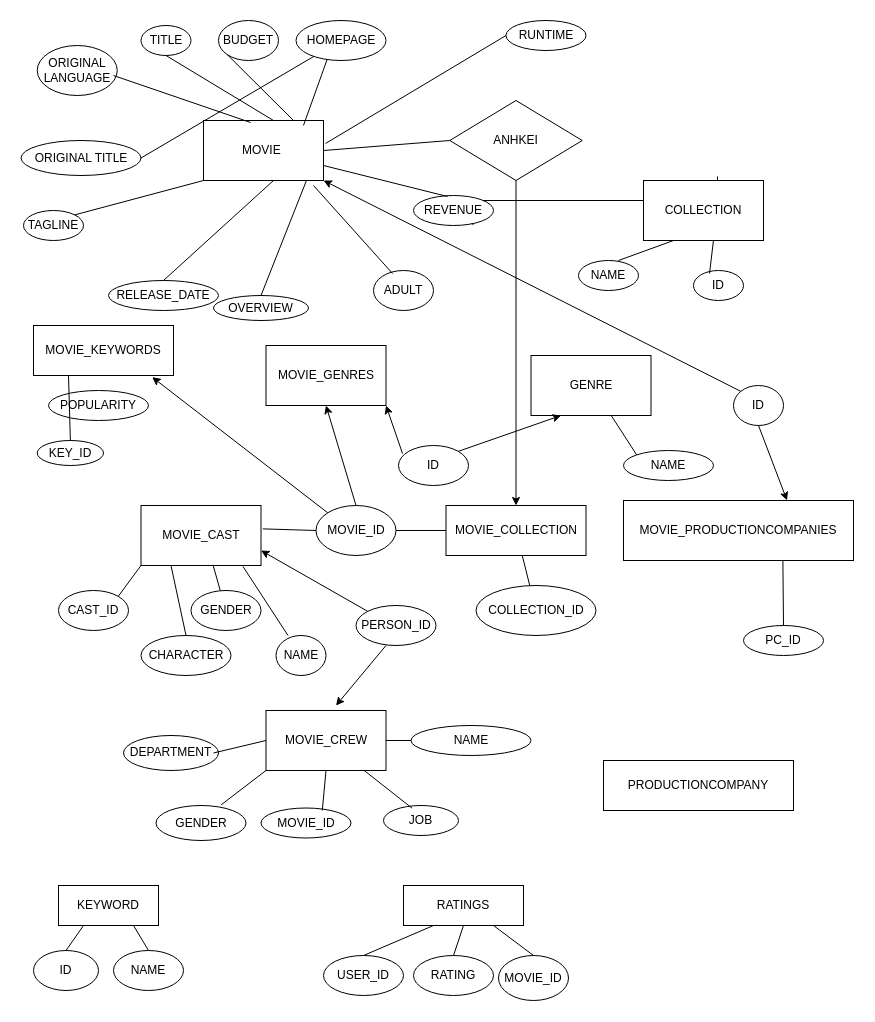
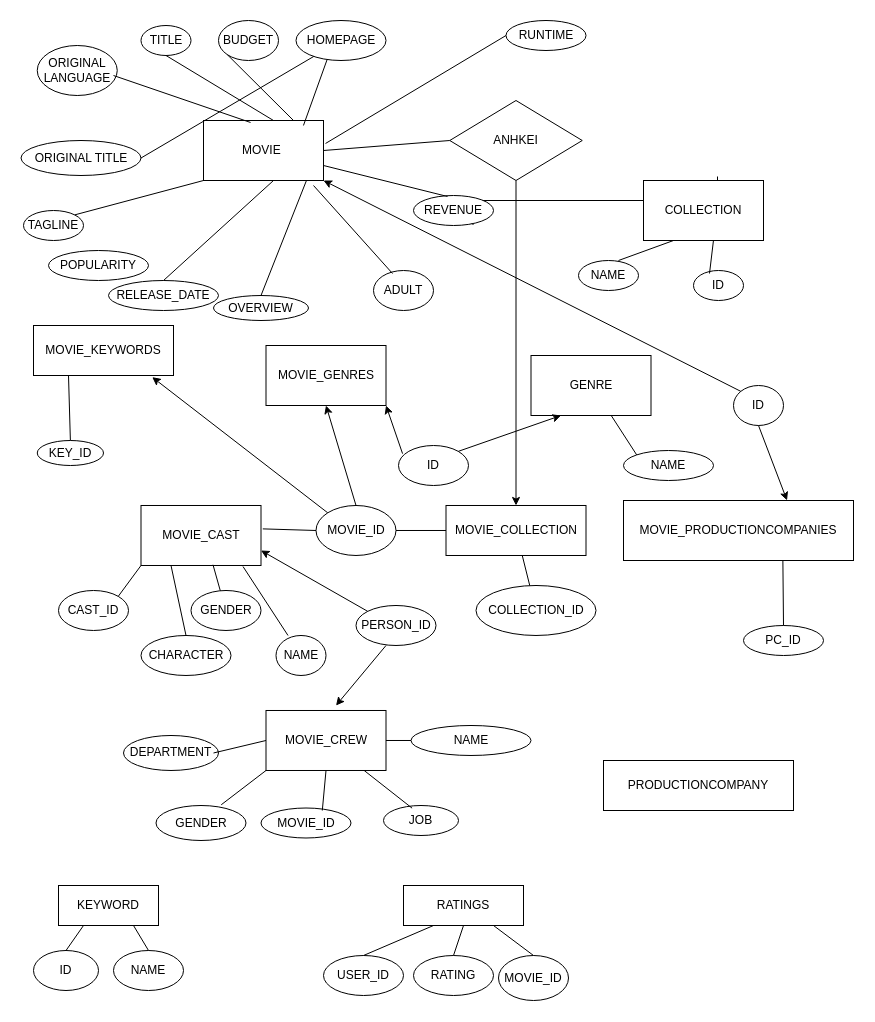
node "POPULARITY": moved (99, 406) -> (99, 266)
